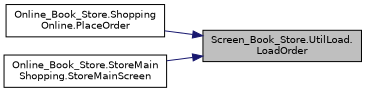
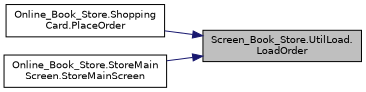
node "Online_Book_Store.Shopping Online.PlaceOrder": label "Online_Book_Store.Shopping Online.PlaceOrder" -> "Online_Book_Store.Shopping Card.PlaceOrder"
node "Online_Book_Store.StoreMain Shopping.StoreMainScreen": label "Online_Book_Store.StoreMain Shopping.StoreMainScreen" -> "Online_Book_Store.StoreMain Screen.StoreMainScreen"
